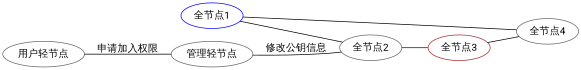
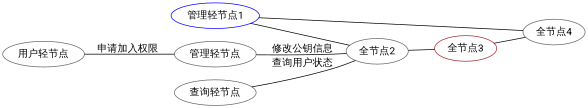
node "全节点1": label "全节点1" -> "管理轻节点1"
node "查询轻节点": added
